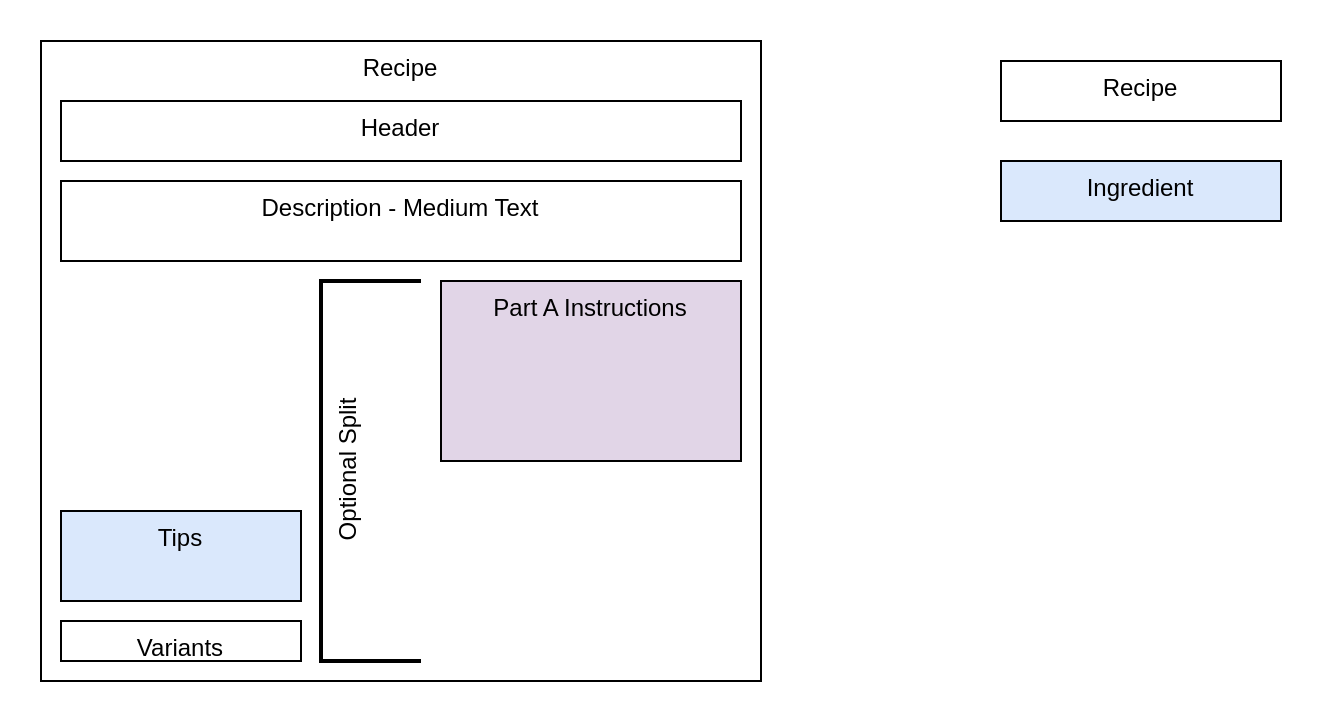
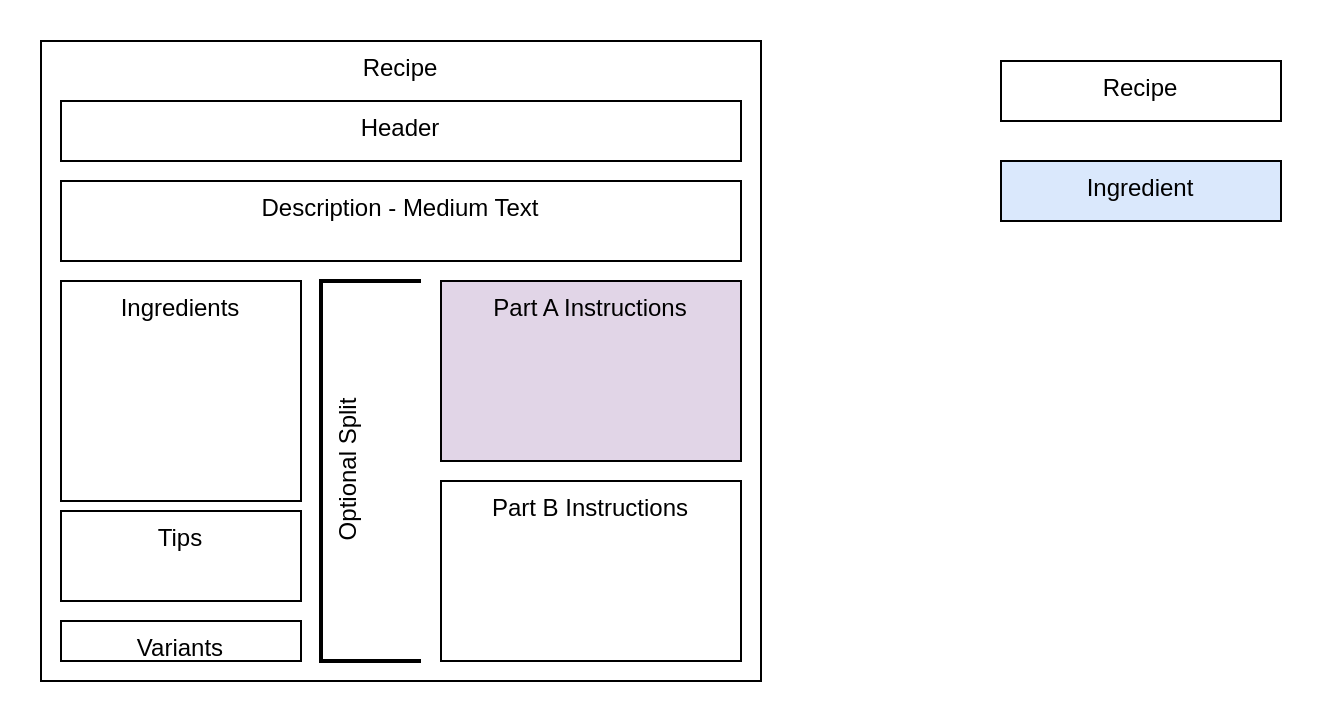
node "Ingredients": added
node "Tips": fillcolor #dae8fc -> #ffffff
node "Part B Instructions": added
